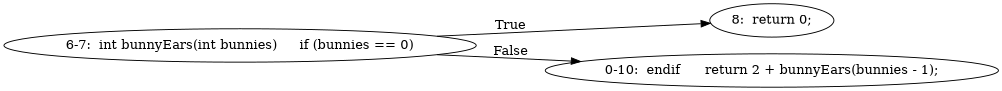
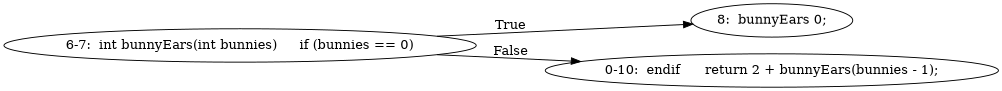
node "8:  return 0;": label "8:  return 0;" -> "8:  bunnyEars 0;"
